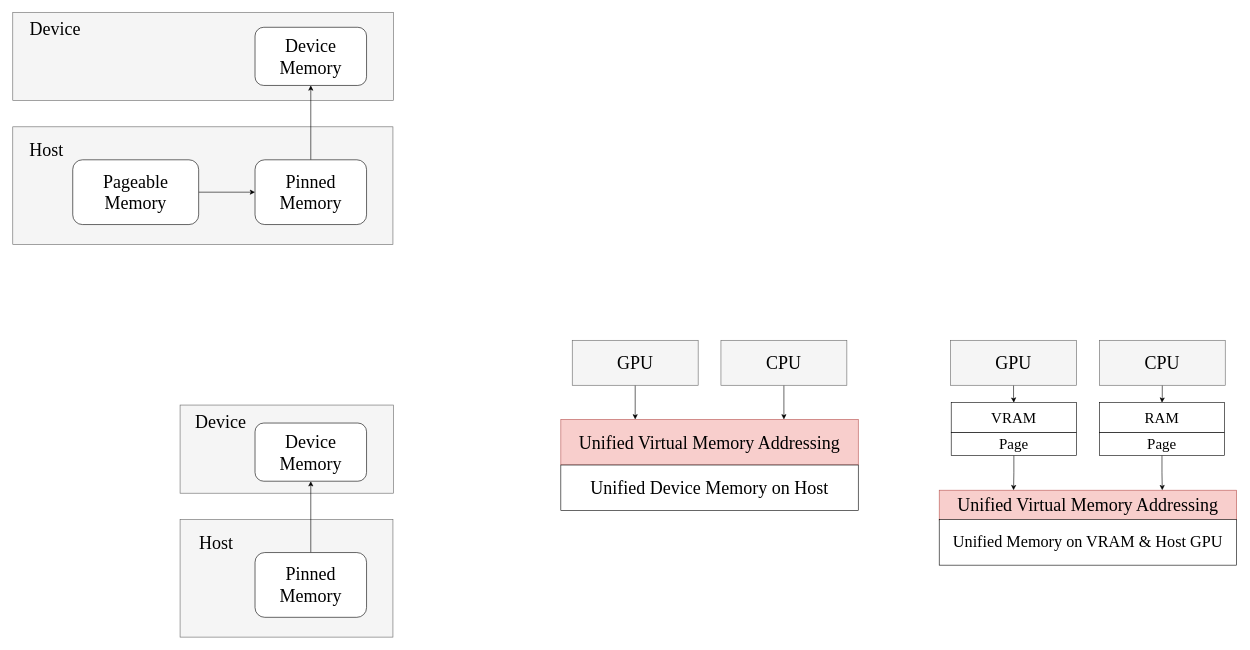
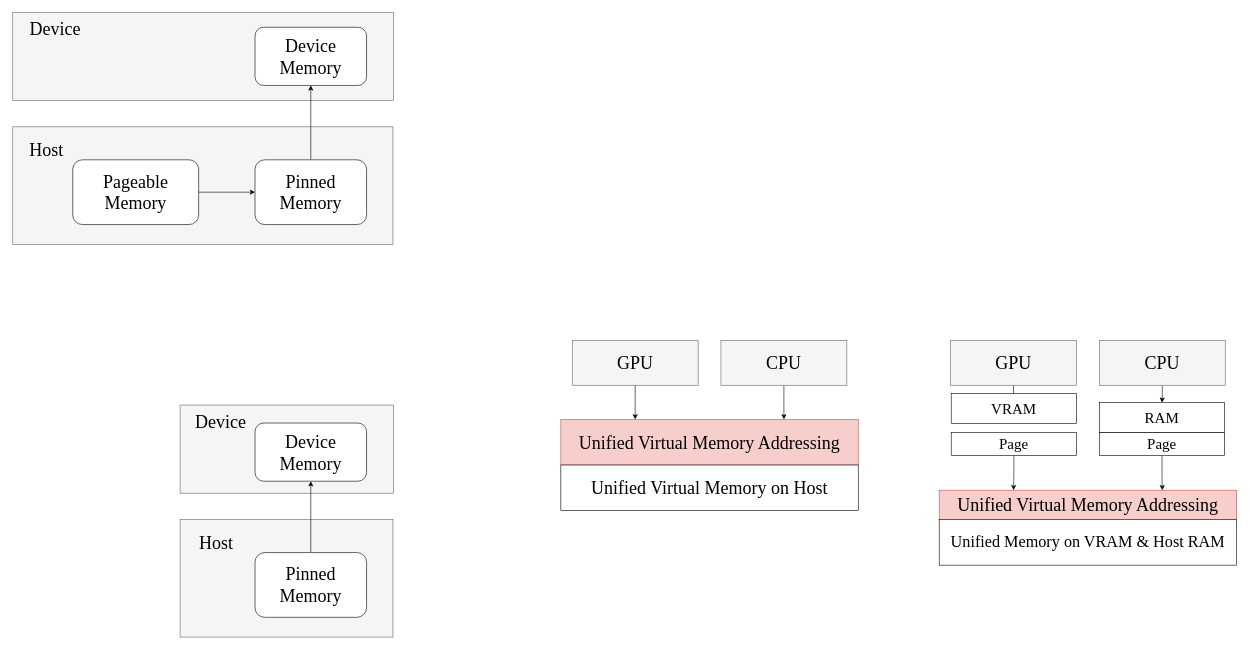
node "VRAM": moved (1014, 418) -> (1014, 409)
node "Unified Device Memory on Host": label "Unified Device Memory on Host" -> "Unified Virtual Memory on Host"
node "Unified Memory on VRAM & Host GPU": label "Unified Memory on VRAM & Host GPU" -> "Unified Memory on VRAM & Host RAM"
